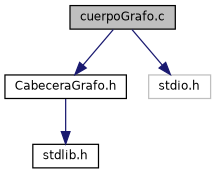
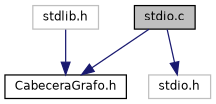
node "cuerpoGrafo.c": label "cuerpoGrafo.c" -> "stdio.c"
edge "CabeceraGrafo.h" -> "stdlib.h": reversed
node "stdlib.h": color black -> grey75
